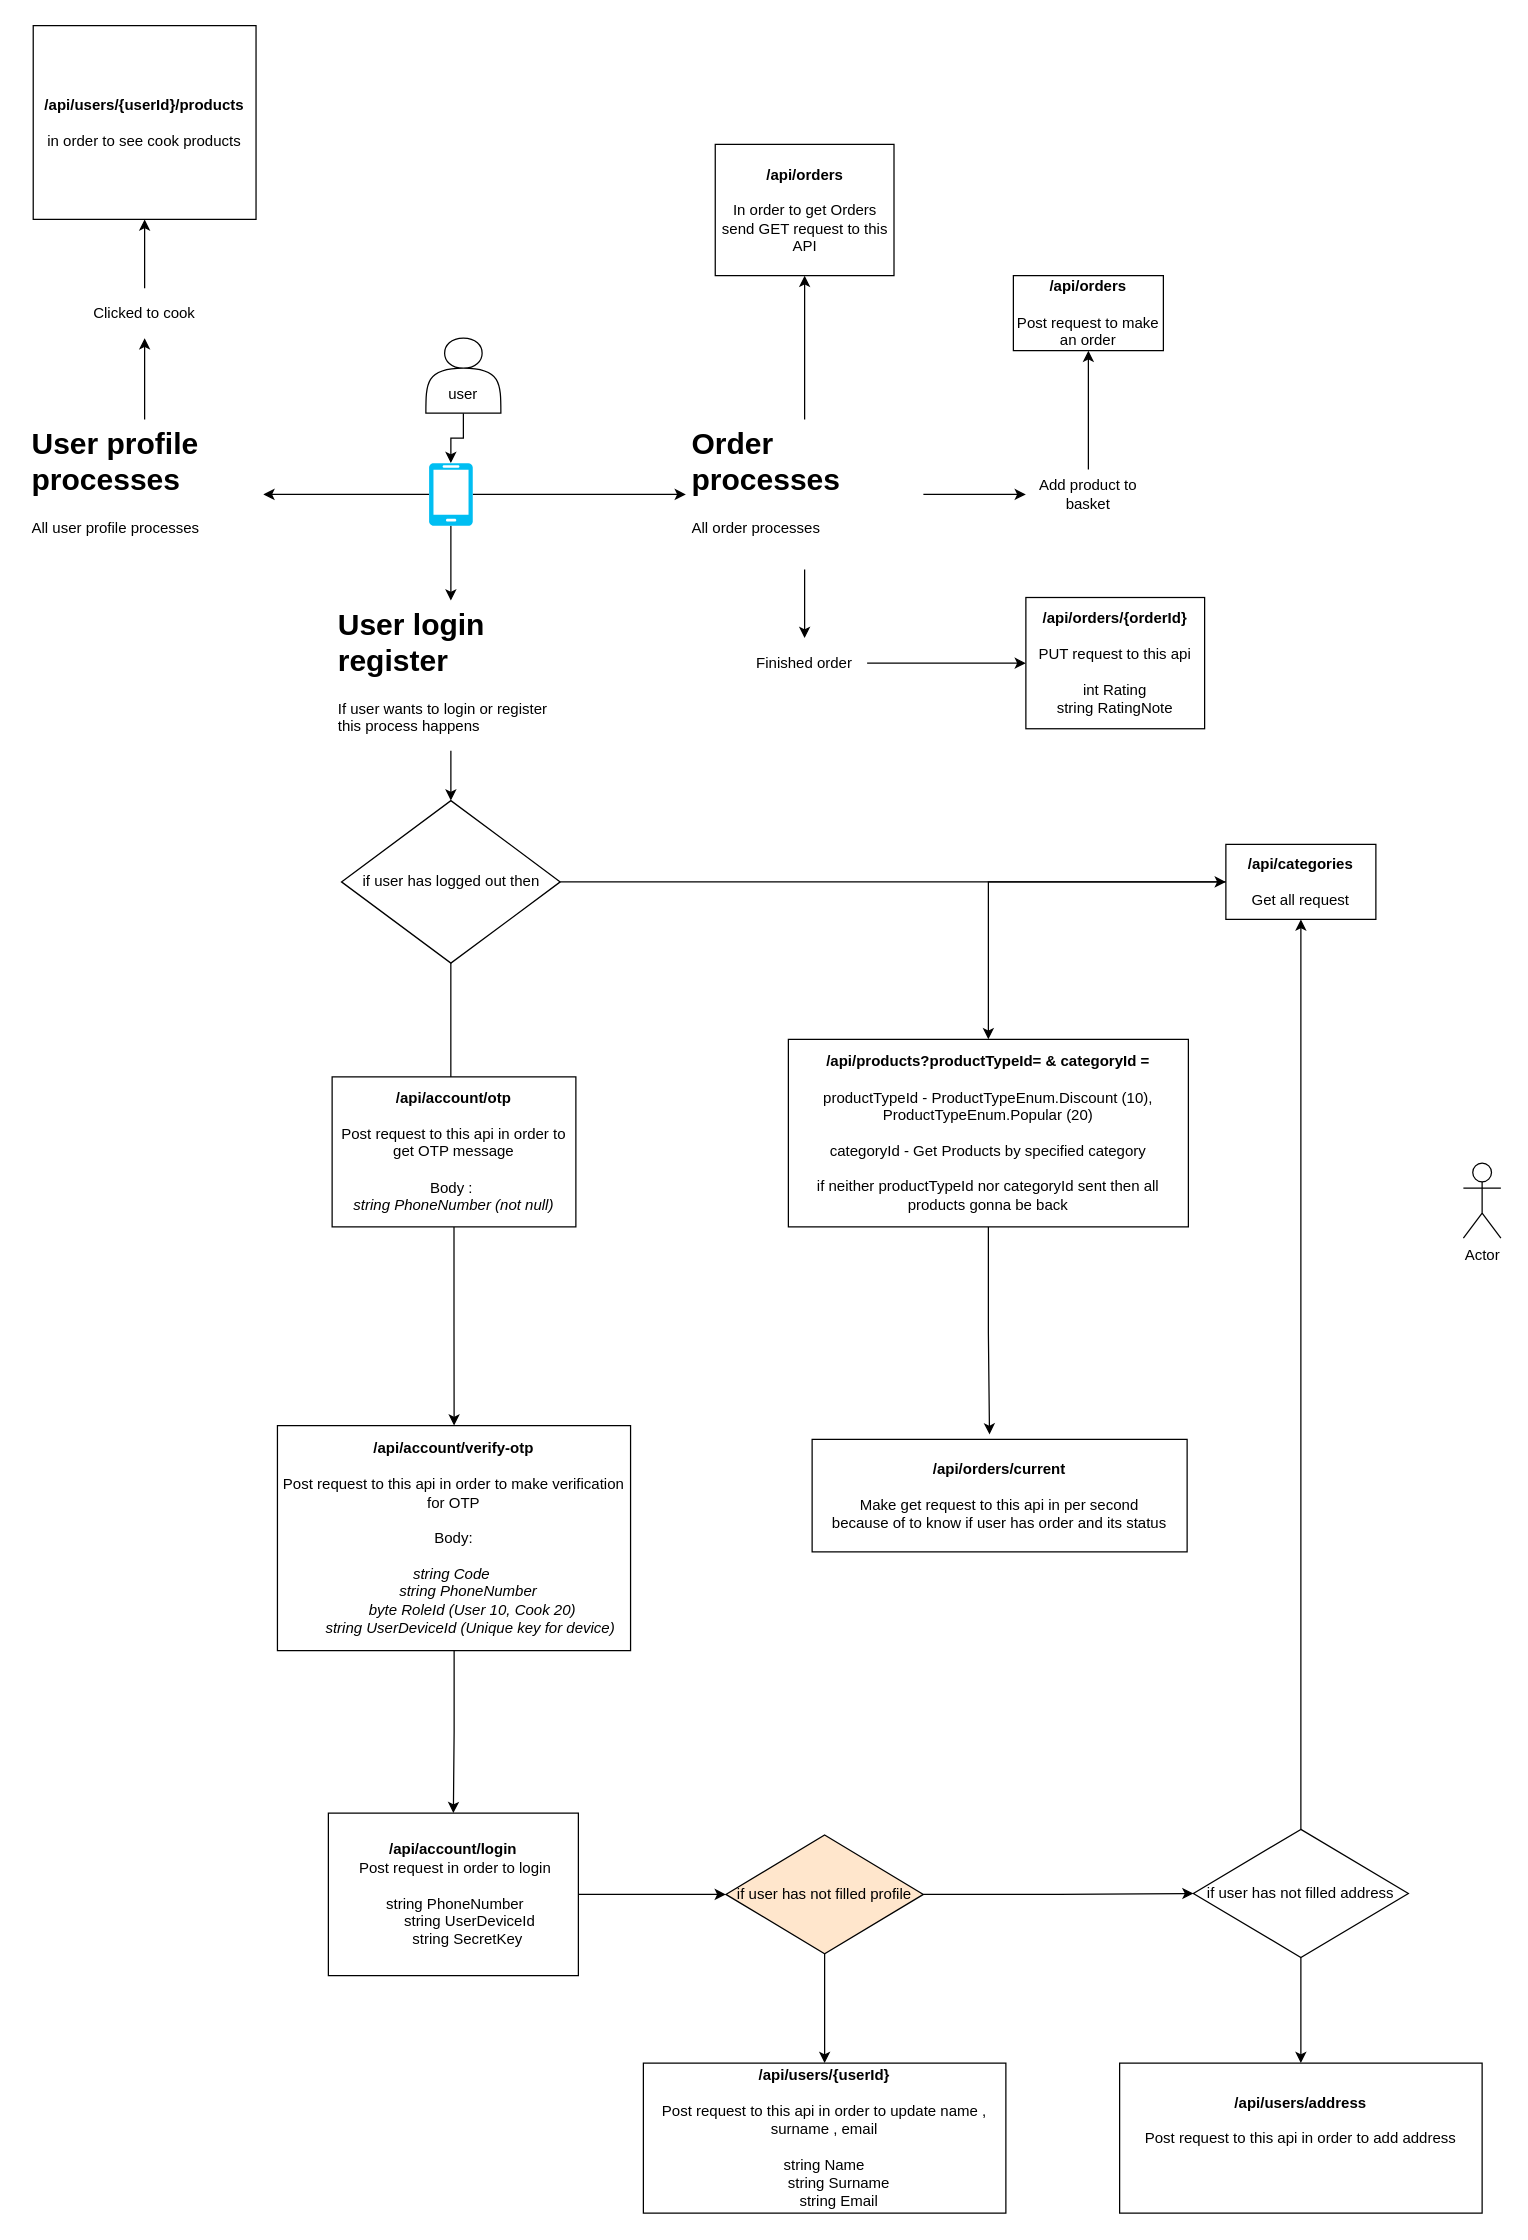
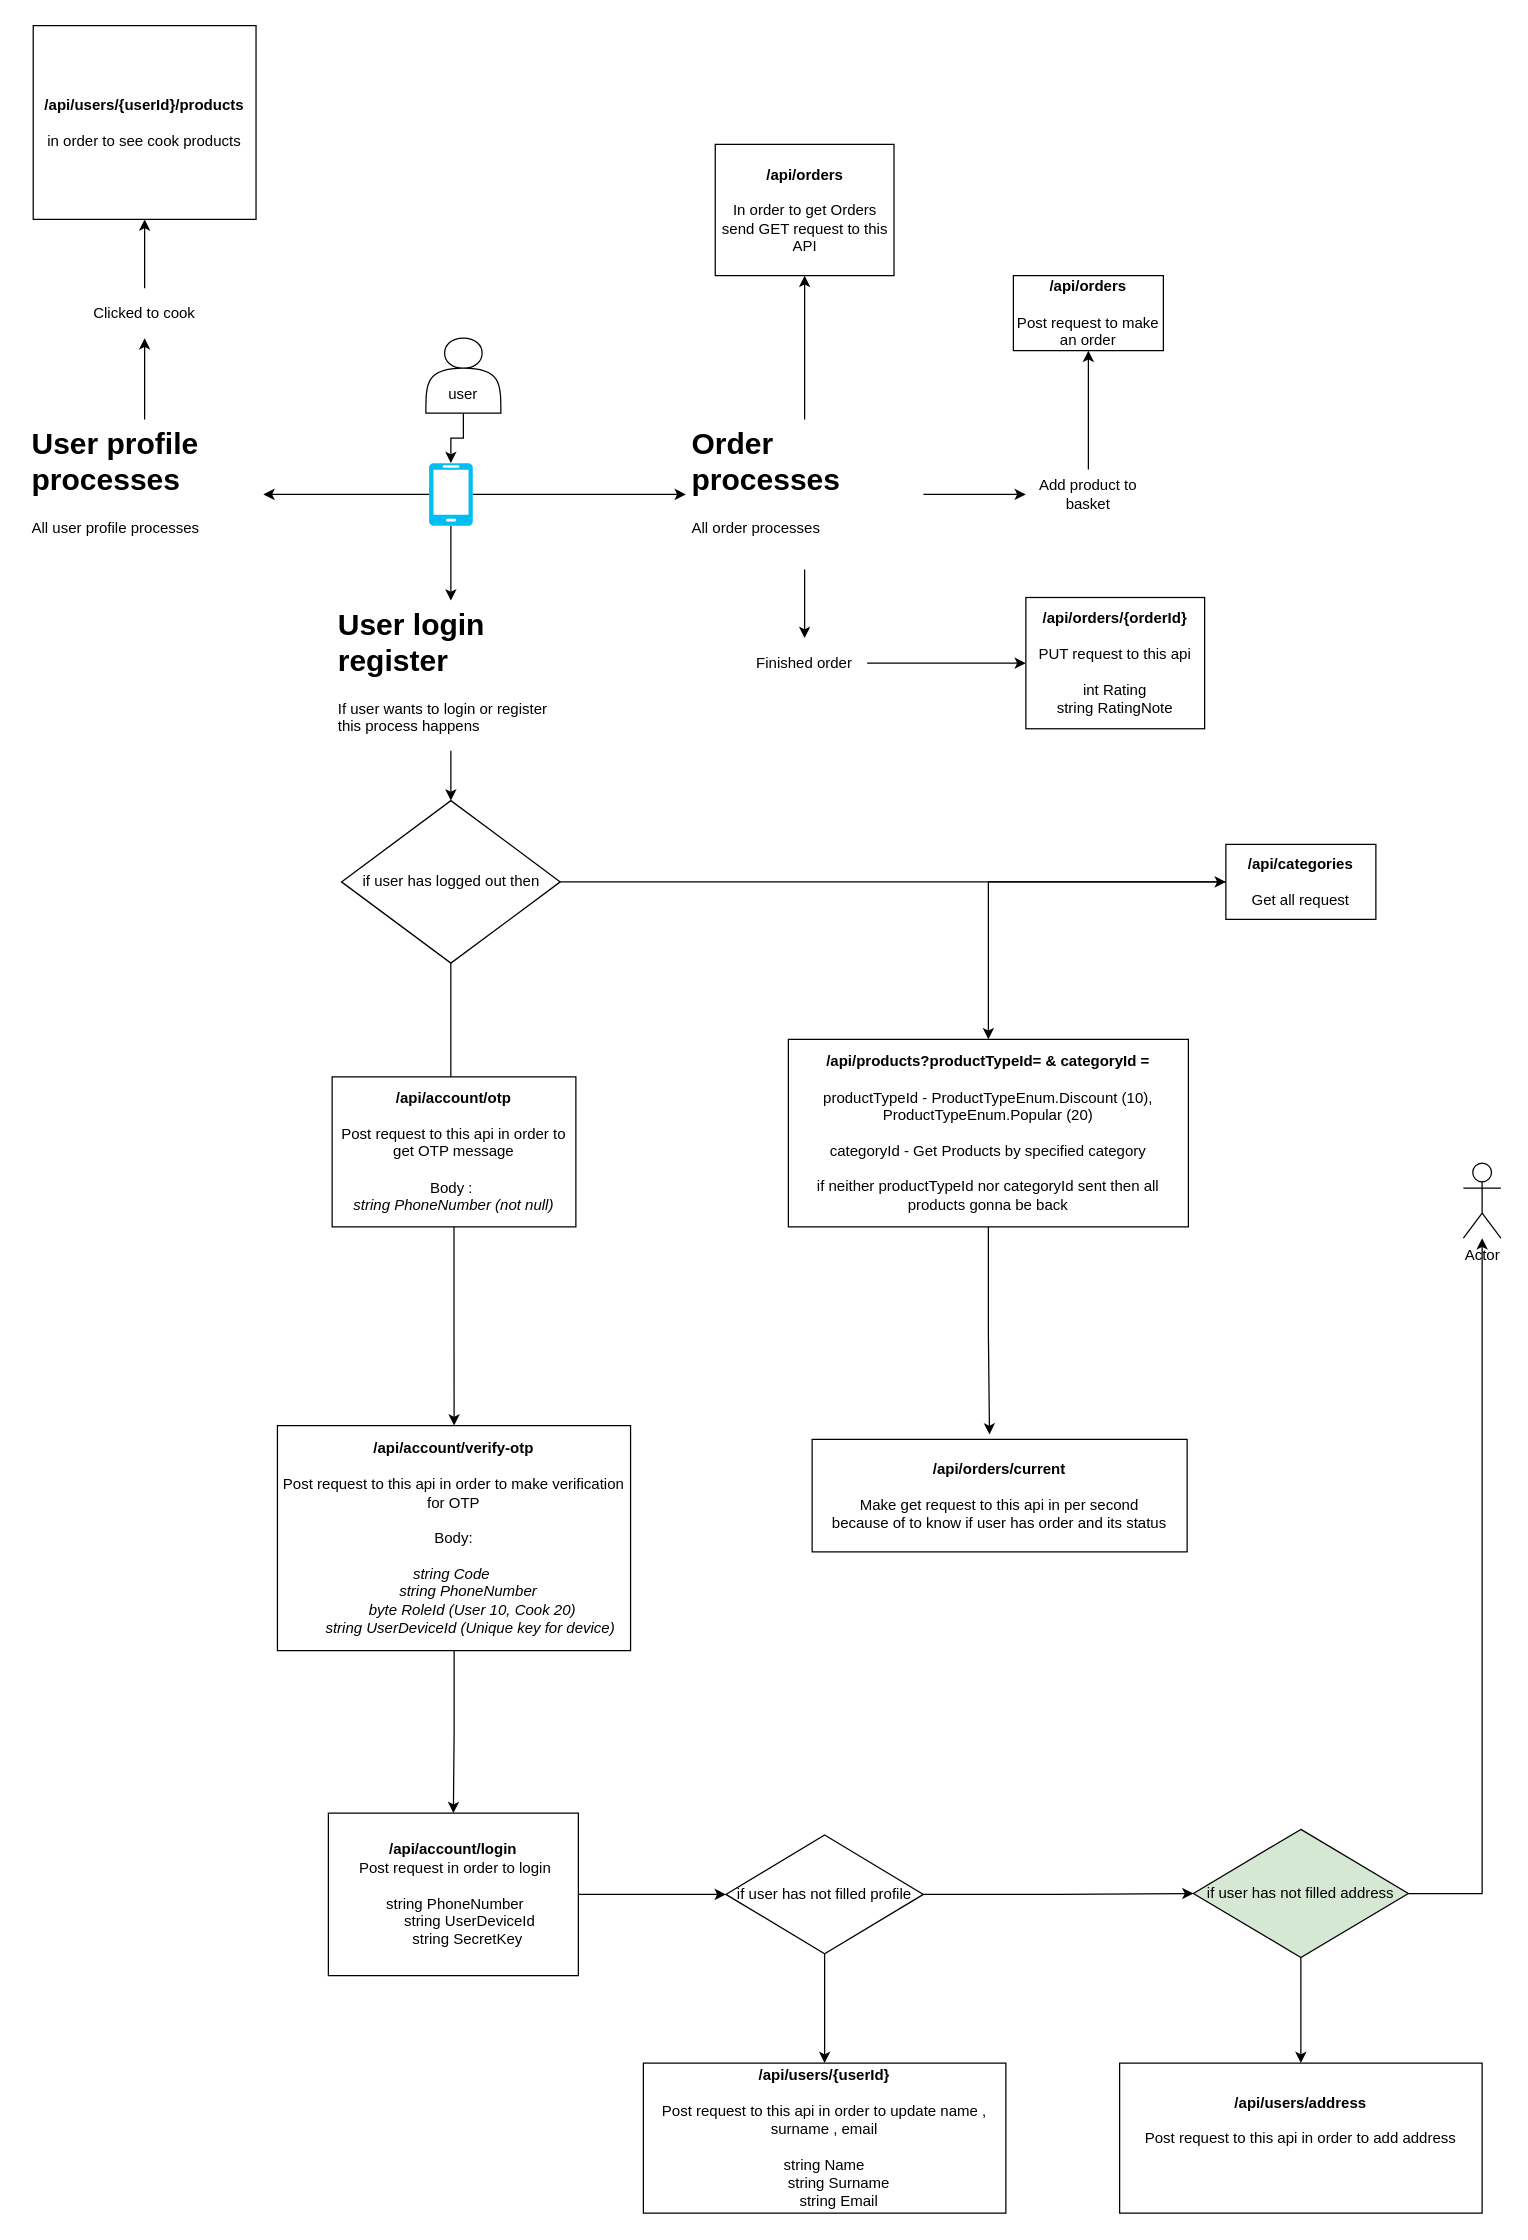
edge "if user has not filled address" -> "/api/categories Get all request": now "if user has not filled address" -> "Actor"
node "if user has not filled address": fillcolor #ffffff -> #d5e8d4
node "if user has not filled profile": fillcolor #ffe6cc -> #ffffff
